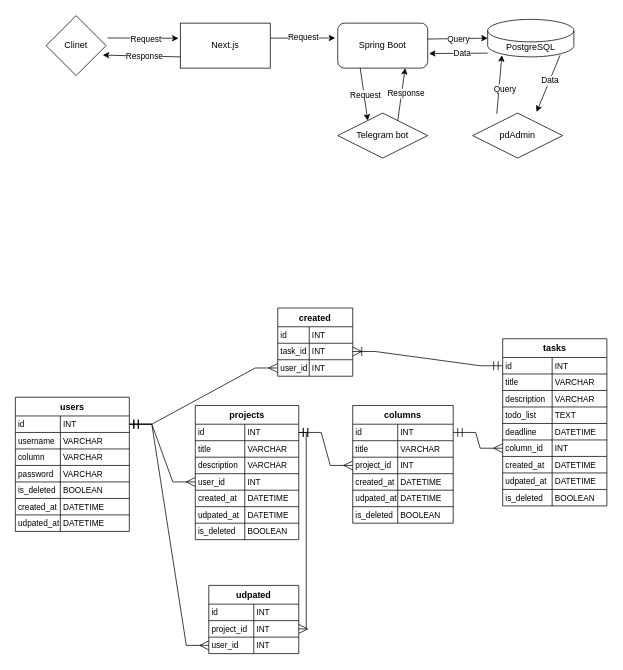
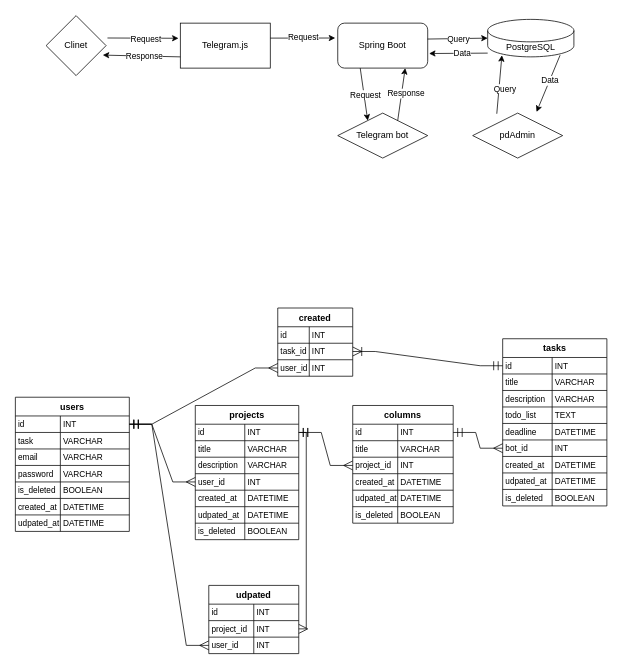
node "Next.js": label "Next.js" -> "Telegram.js"
node "username": label "username" -> "task"
node "column_id": label "column_id" -> "bot_id"
node "column": label "column" -> "email"
